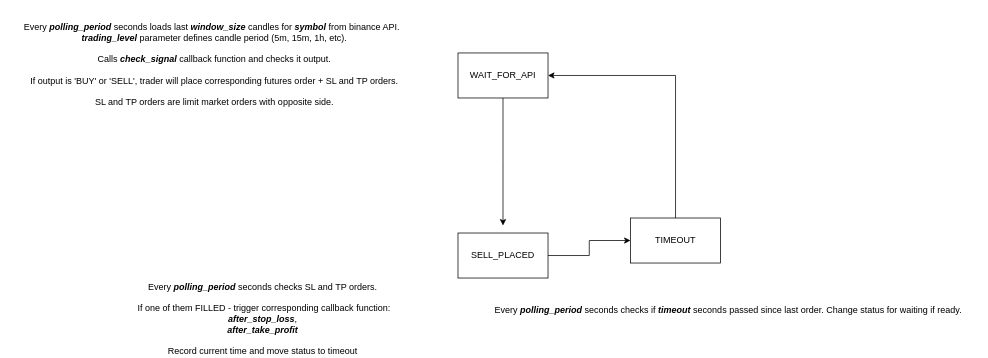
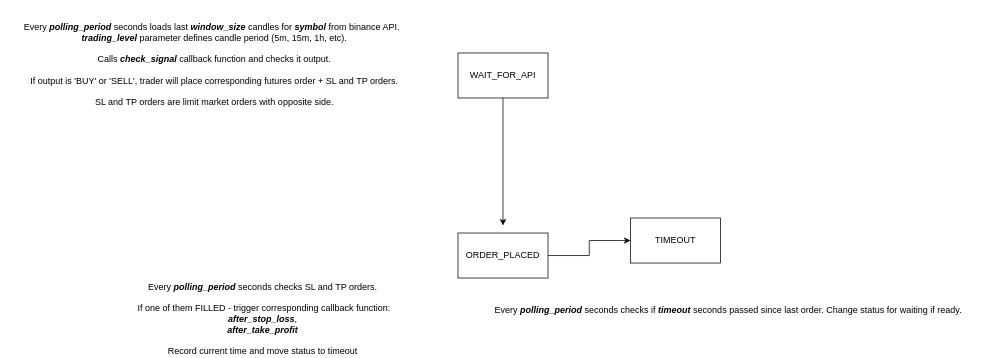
edge "TIMEOUT" -> "WAIT_FOR_API": removed
node "SELL_PLACED": label "SELL_PLACED" -> "ORDER_PLACED"
